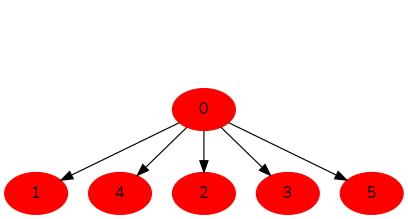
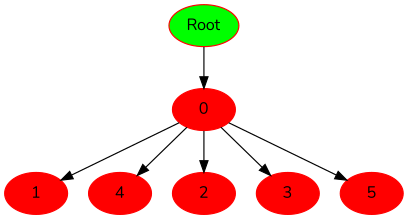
node "Root": added
